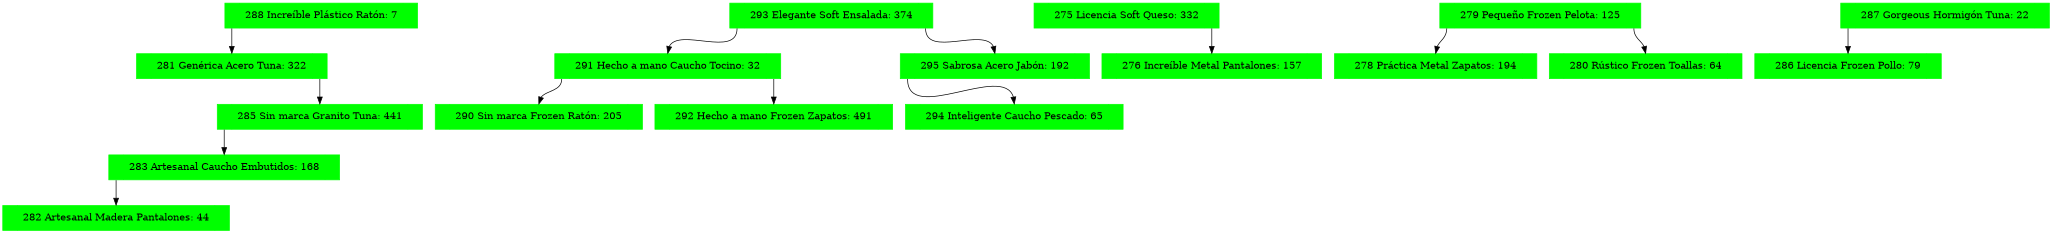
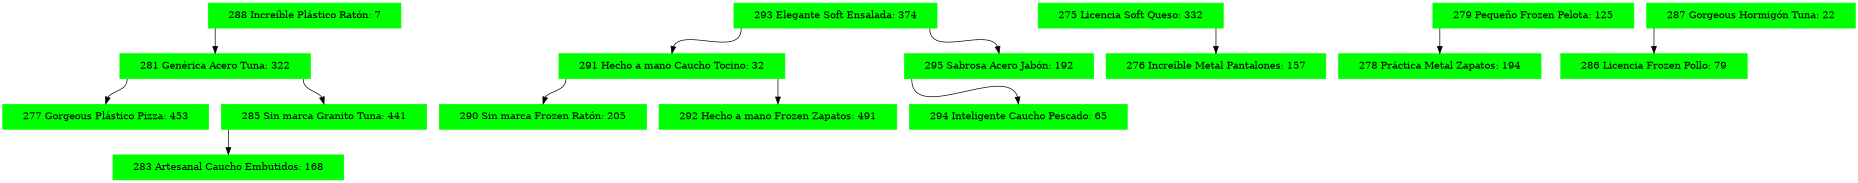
node "280 Rústico Frozen Toallas: 64": removed
node "277 Gorgeous Plástico Pizza: 453": added
node "282 Artesanal Madera Pantalones: 44": removed
